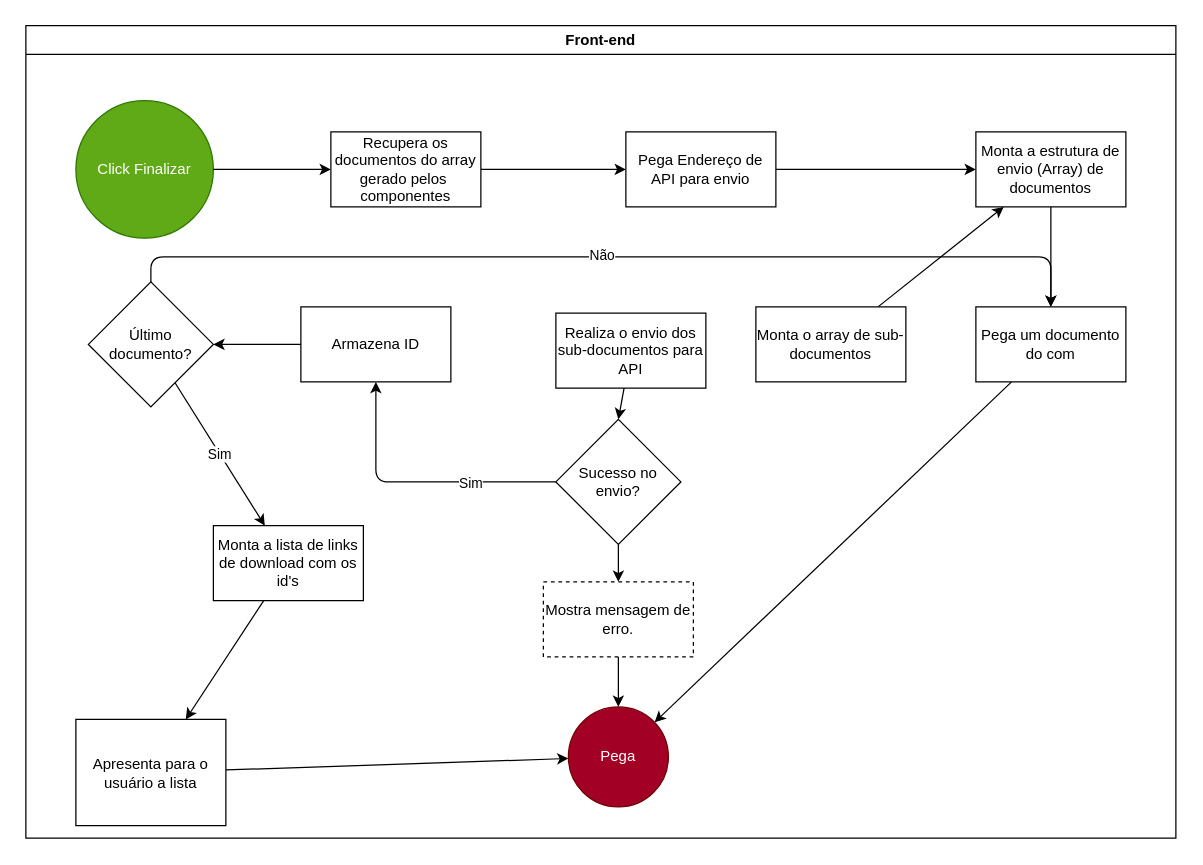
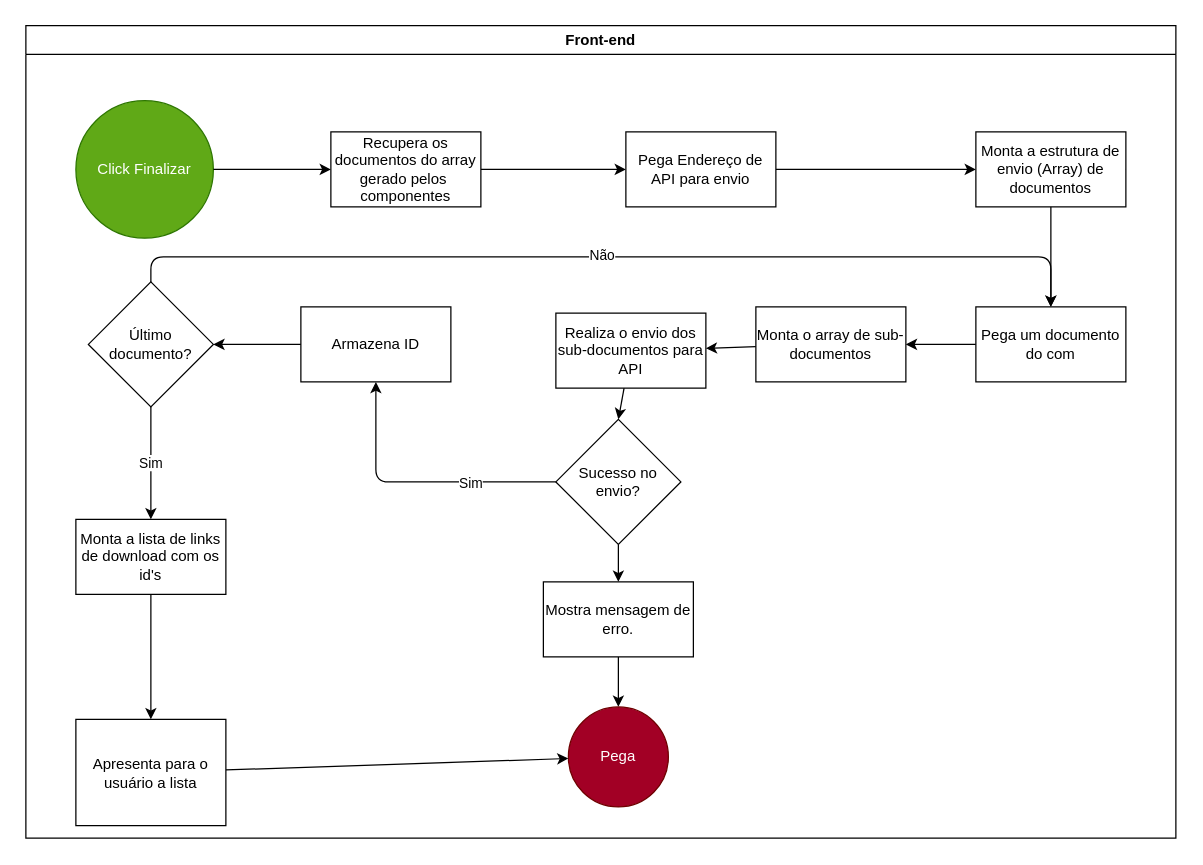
edge "Monta o array de sub-documentos" -> "Monta a estrutura de envio (Array) de documentos": now "Monta o array de sub-documentos" -> "Realiza o envio dos sub-documentos para API"
edge "Pega um documento do com" -> "Pega": now "Pega um documento do com" -> "Monta o array de sub-documentos"
node "Monta a lista de links de download com os id's": moved (288, 563) -> (151, 557)
node "Mostra mensagem de erro.": style dashed -> solid
